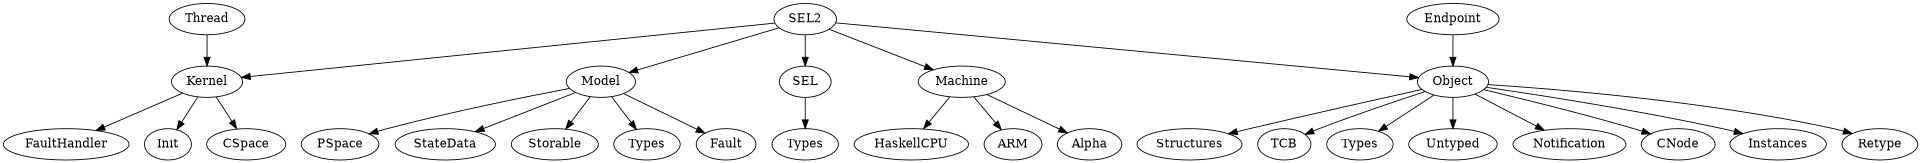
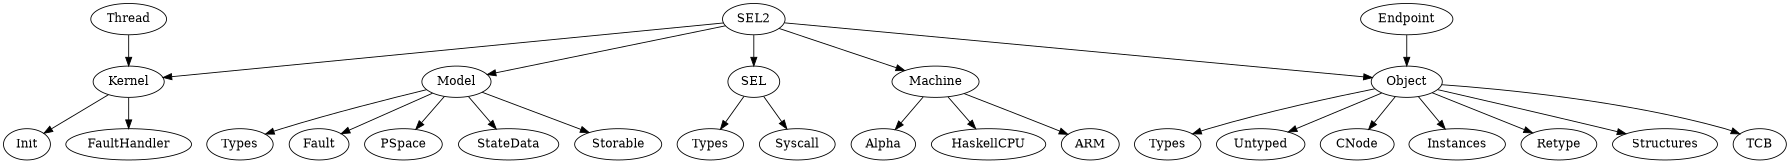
node "CSpace": removed
node "Syscall": added
node "Notification": removed
